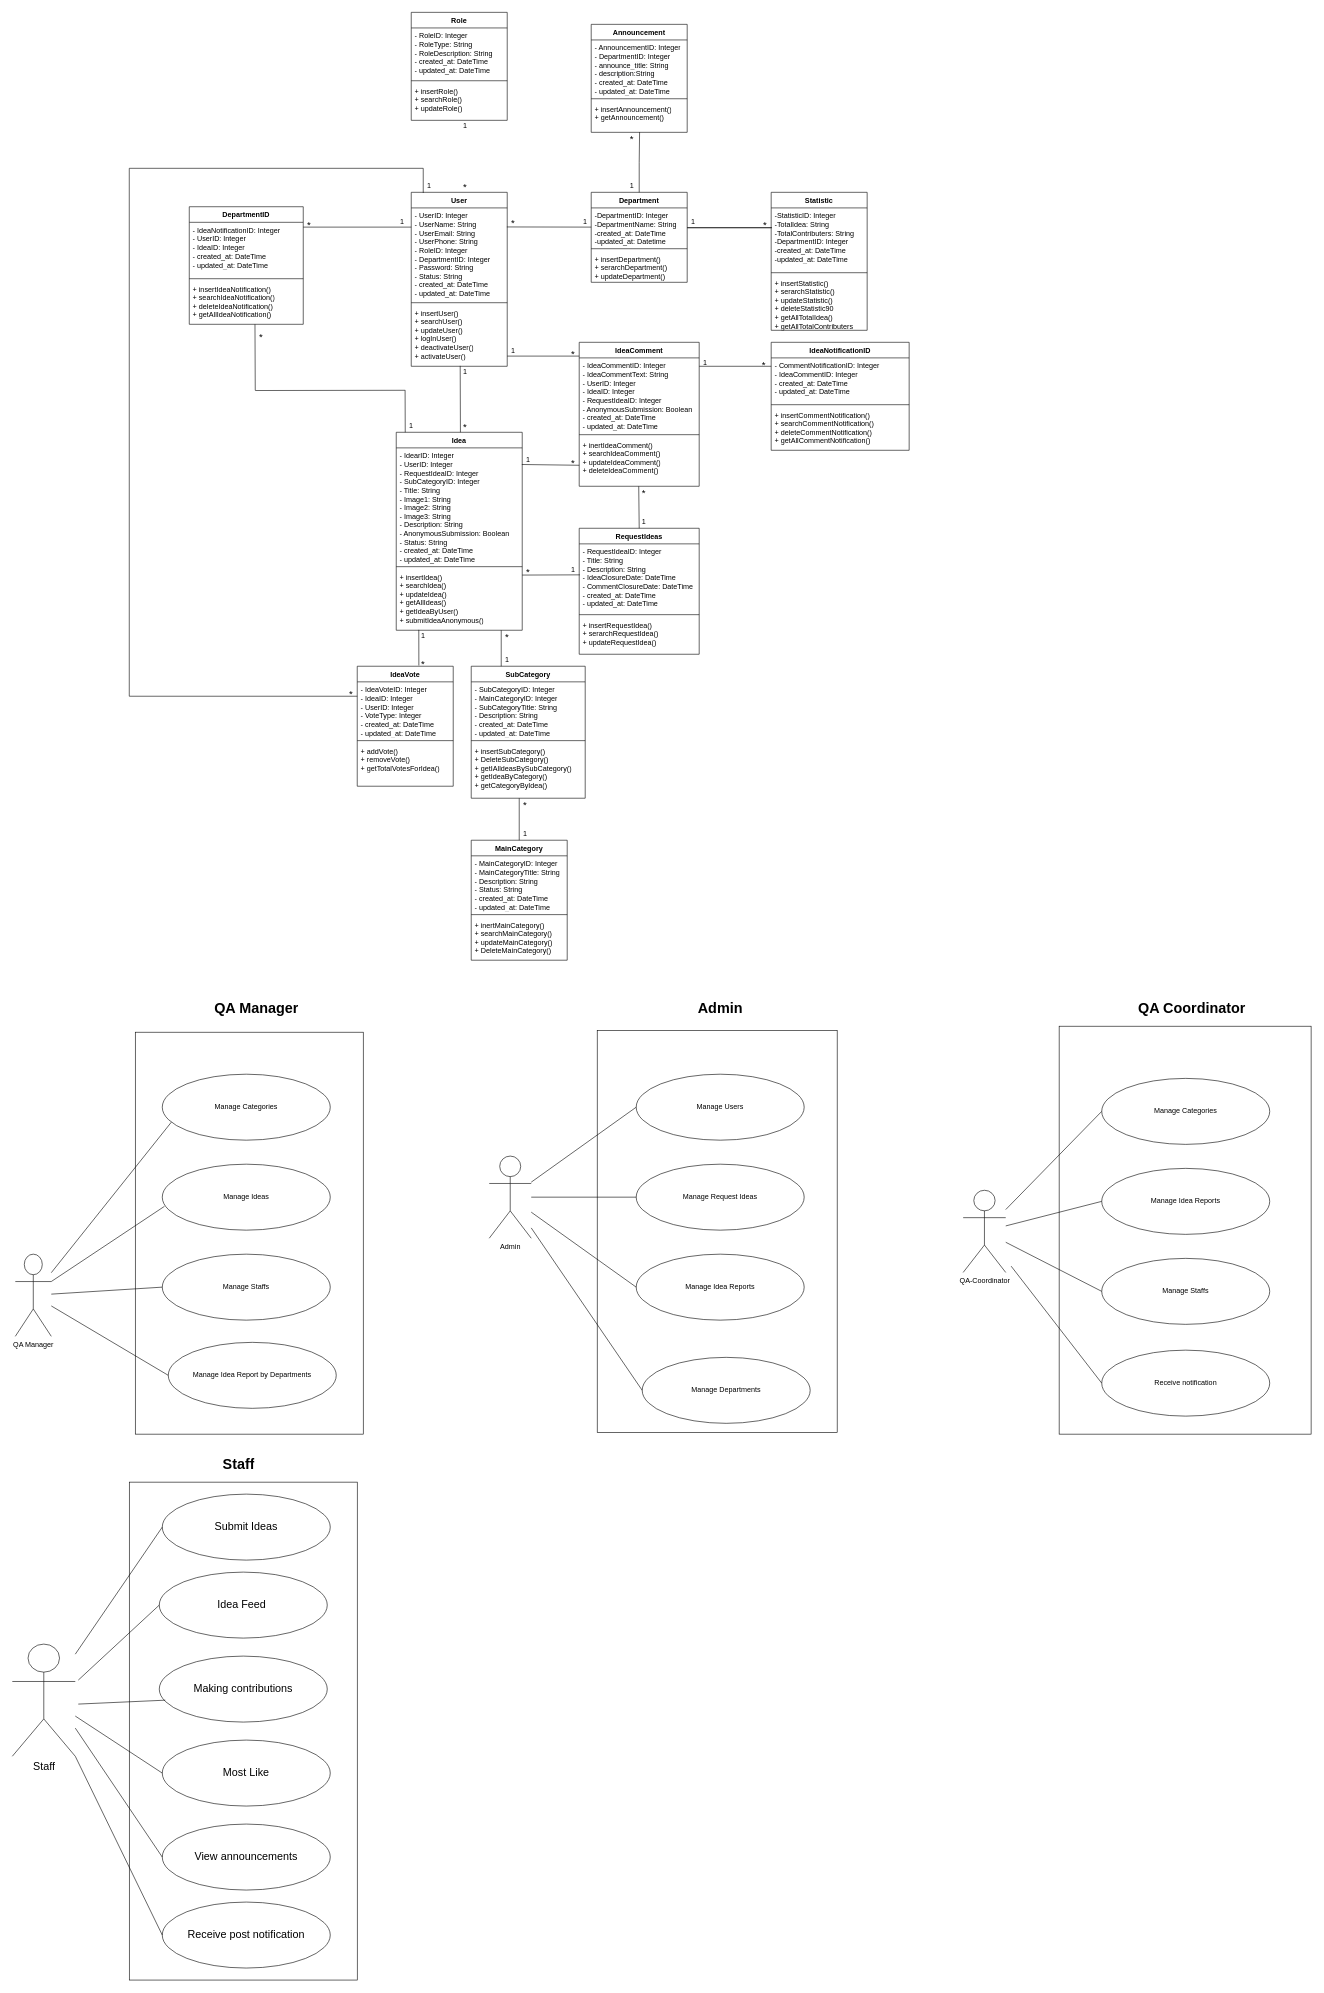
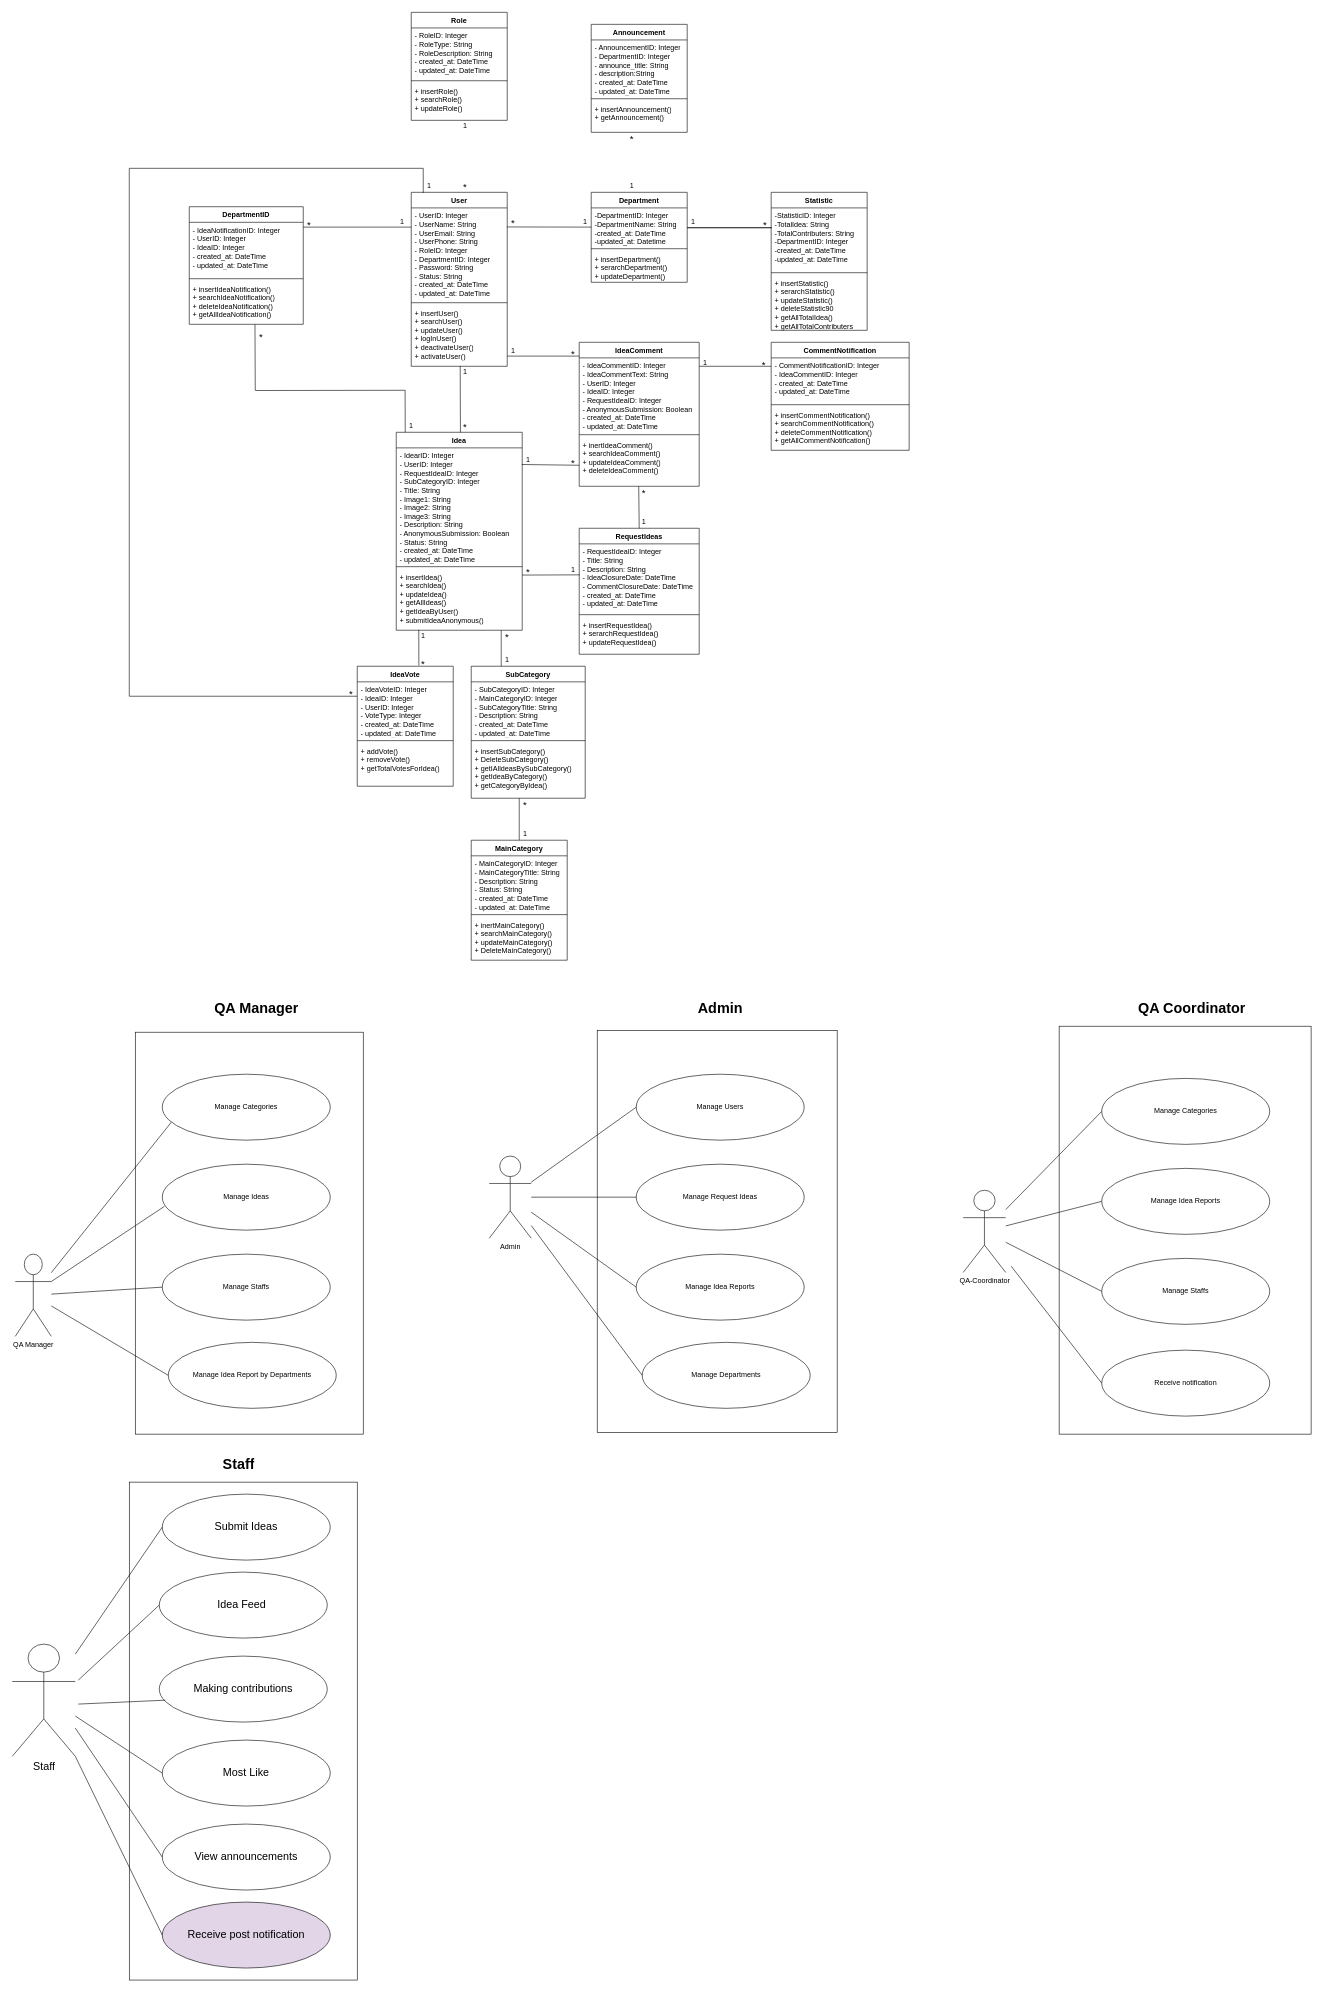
edge "+ insertAnnouncement() + getAnnouncement()" -- "Department": removed
node "IdeaNotificationID": label "IdeaNotificationID" -> "CommentNotification"
node "Manage Departments": moved (726, 1391) -> (726, 1376)
node "Receive post notification": fillcolor #ffffff -> #e1d5e7
